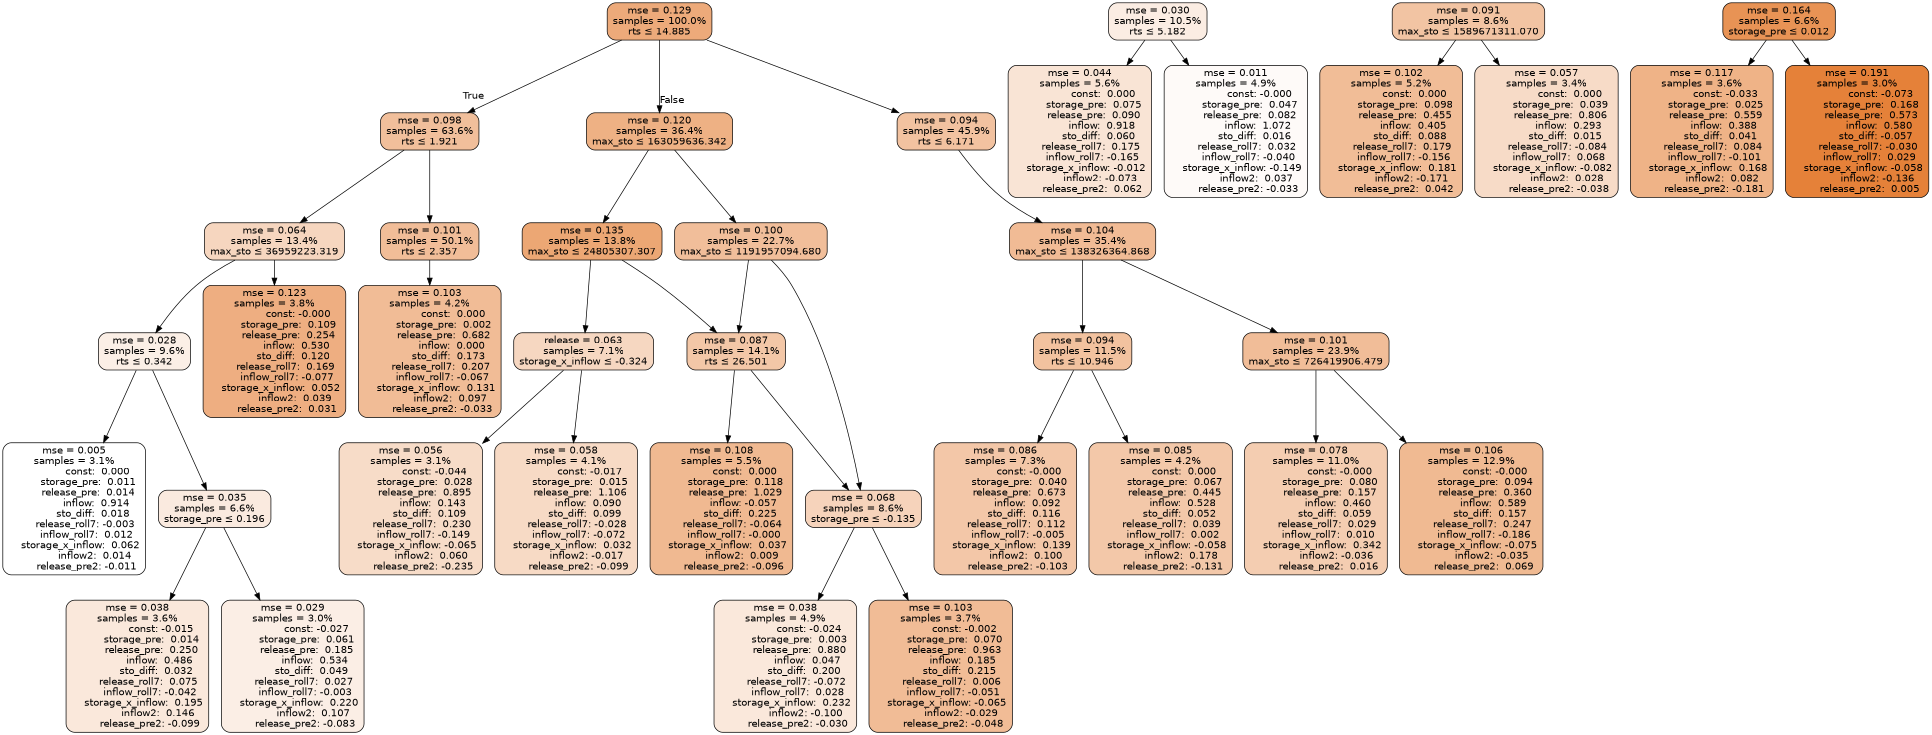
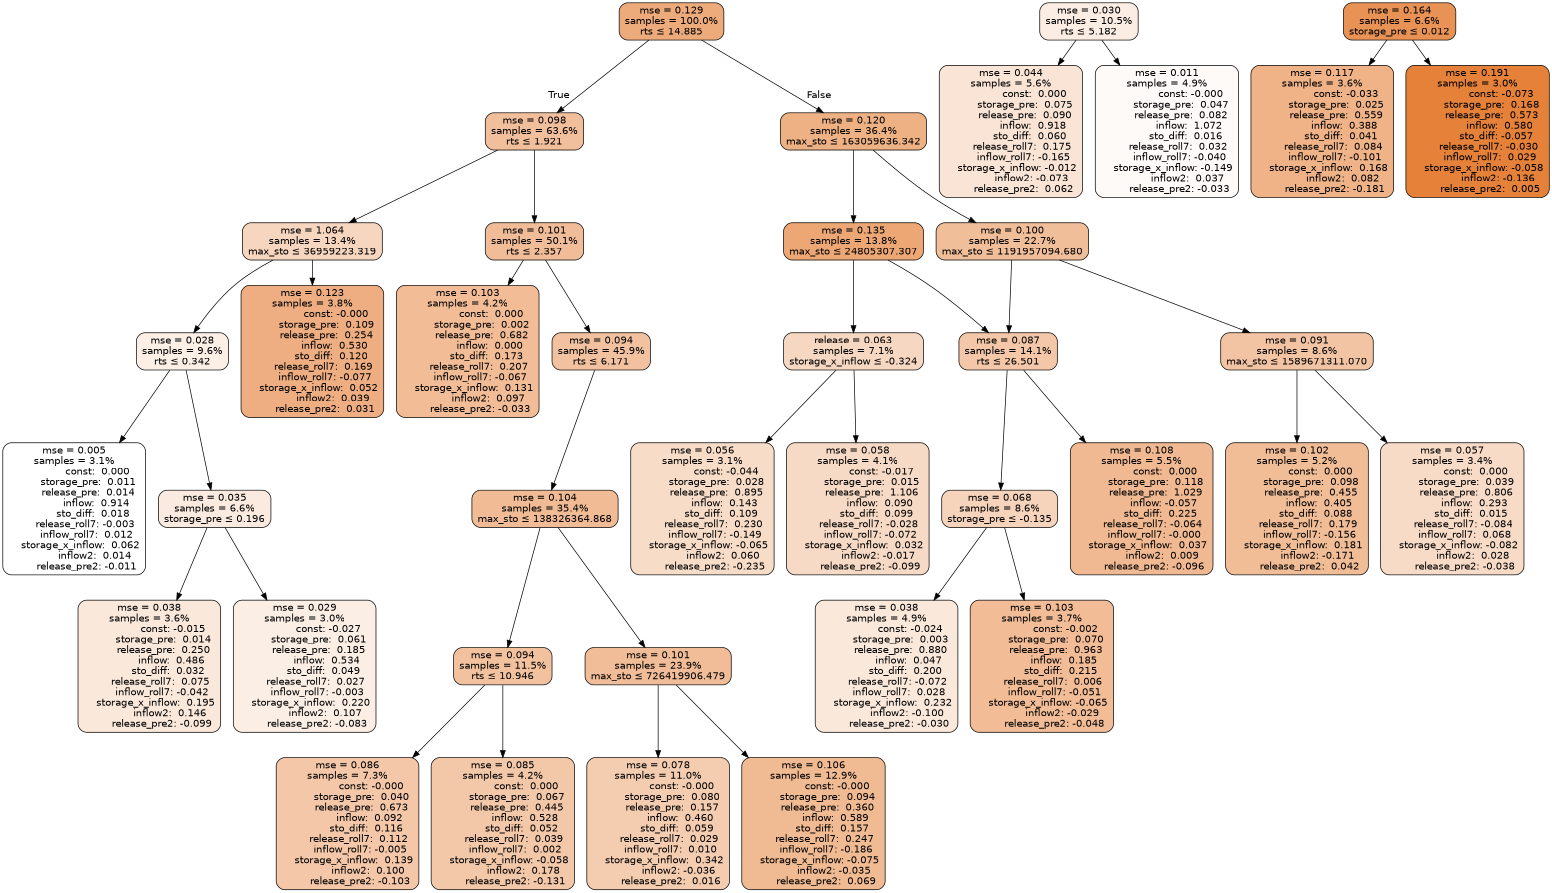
edge "mse = 0.129 samples = 100.0% rts ≤ 14.885" -> "mse = 0.094 samples = 45.9% rts ≤ 6.171": now "mse = 0.101 samples = 50.1% rts ≤ 2.357" -> "mse = 0.094 samples = 45.9% rts ≤ 6.171"
node "mse = 0.064 samples = 13.4% max_sto ≤ 36959223.319": label "mse = 0.064 samples = 13.4% max_sto ≤ 36959223.319" -> "mse = 1.064 samples = 13.4% max_sto ≤ 36959223.319"
edge "mse = 0.100 samples = 22.7% max_sto ≤ 1191957094.680" -> "mse = 0.068 samples = 8.6% storage_pre ≤ -0.135": now "mse = 0.100 samples = 22.7% max_sto ≤ 1191957094.680" -> "mse = 0.091 samples = 8.6% max_sto ≤ 1589671311.070"
